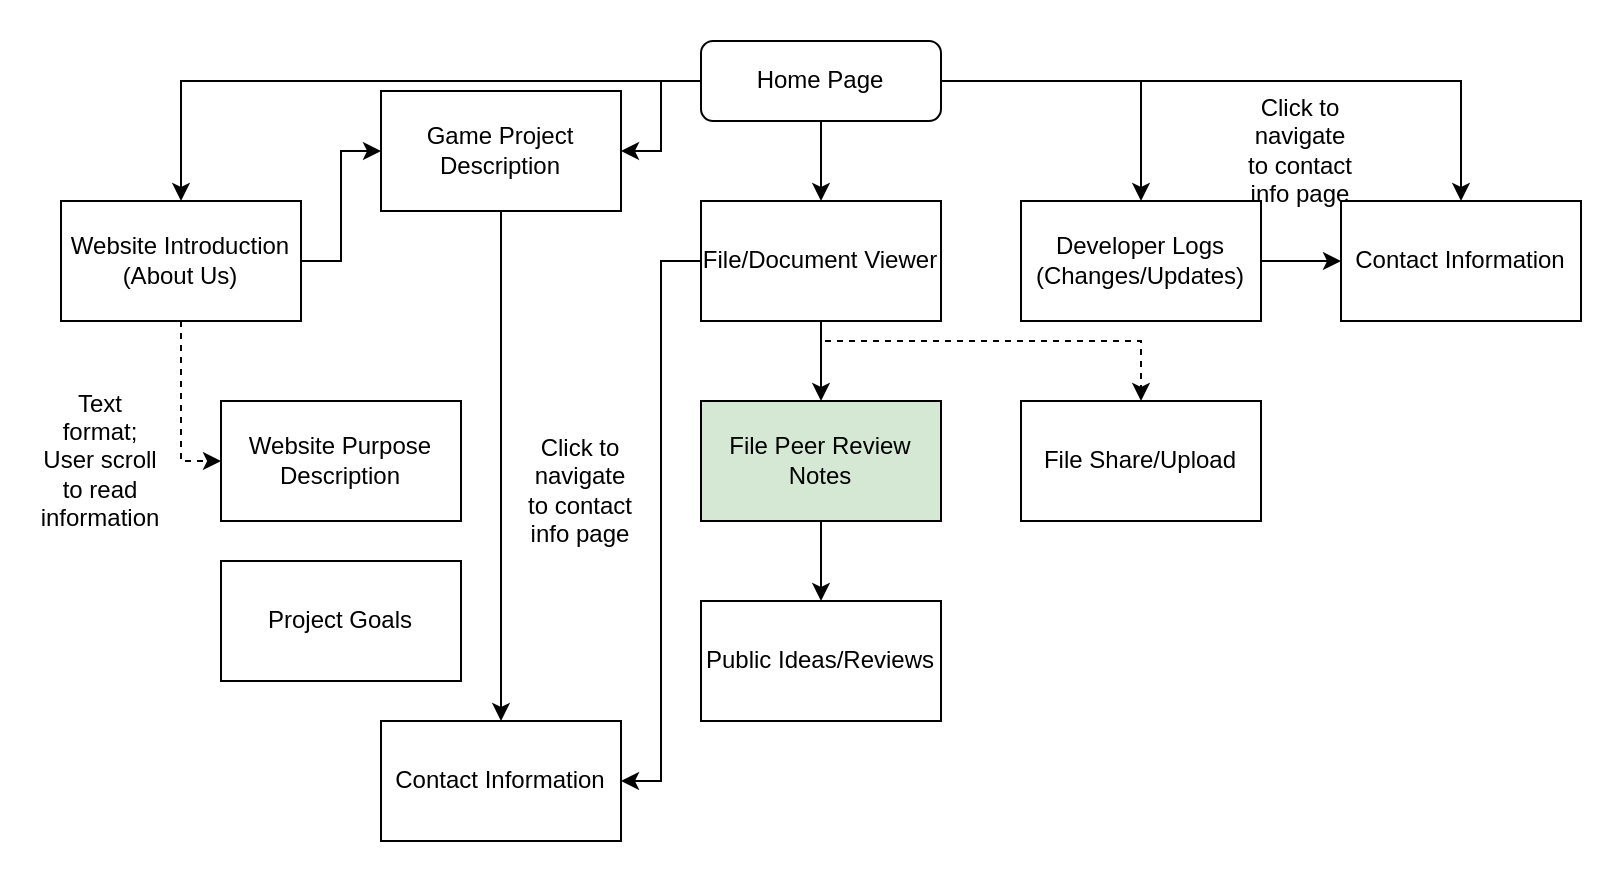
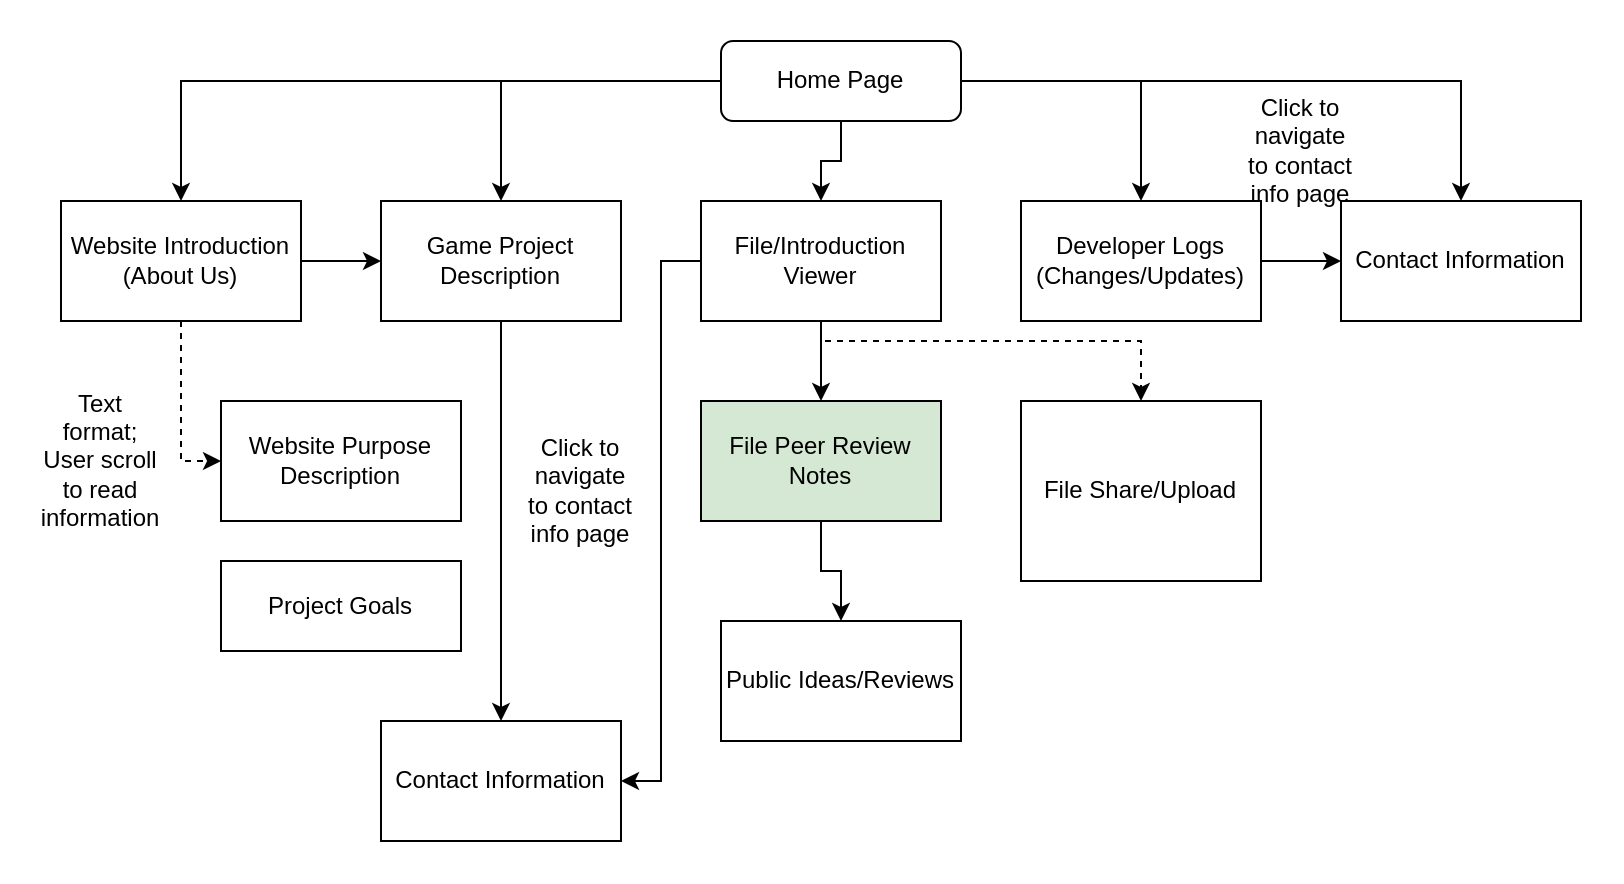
node "Home Page": moved (821, 81) -> (841, 81)
node "Game Project Description": moved (501, 151) -> (501, 261)
node "File/Document Viewer": label "File/Document Viewer" -> "File/Introduction Viewer"
node "File Share/Upload": size 240x120 -> 240x180
node "Project Goals": size 240x120 -> 240x90
node "Public Ideas/Reviews": moved (821, 661) -> (841, 681)
